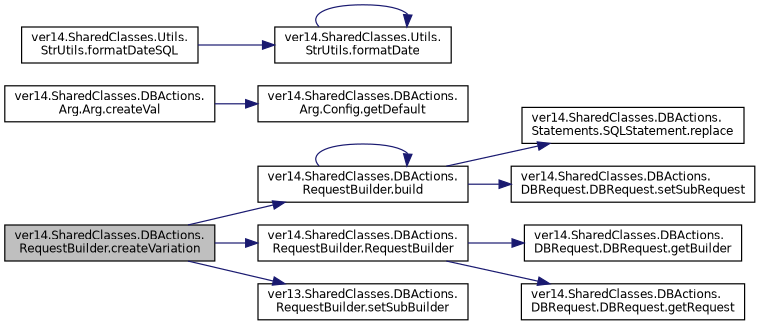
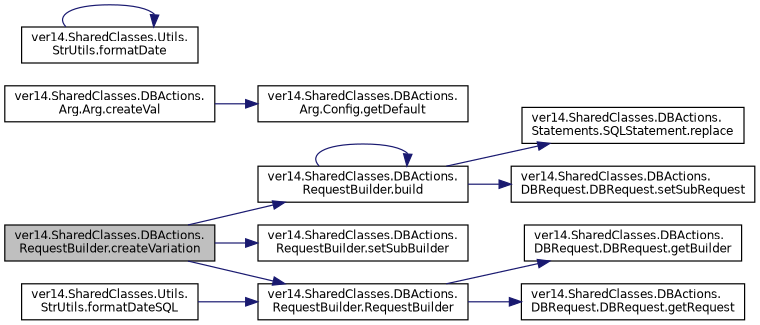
edge "ver14.SharedClasses.Utils. StrUtils.formatDateSQL" -> "ver14.SharedClasses.Utils. StrUtils.formatDate": now "ver14.SharedClasses.Utils. StrUtils.formatDateSQL" -> "ver14.SharedClasses.DBActions. RequestBuilder.RequestBuilder"
node "ver13.SharedClasses.DBActions. RequestBuilder.setSubBuilder": label "ver13.SharedClasses.DBActions. RequestBuilder.setSubBuilder" -> "ver14.SharedClasses.DBActions. RequestBuilder.setSubBuilder"
